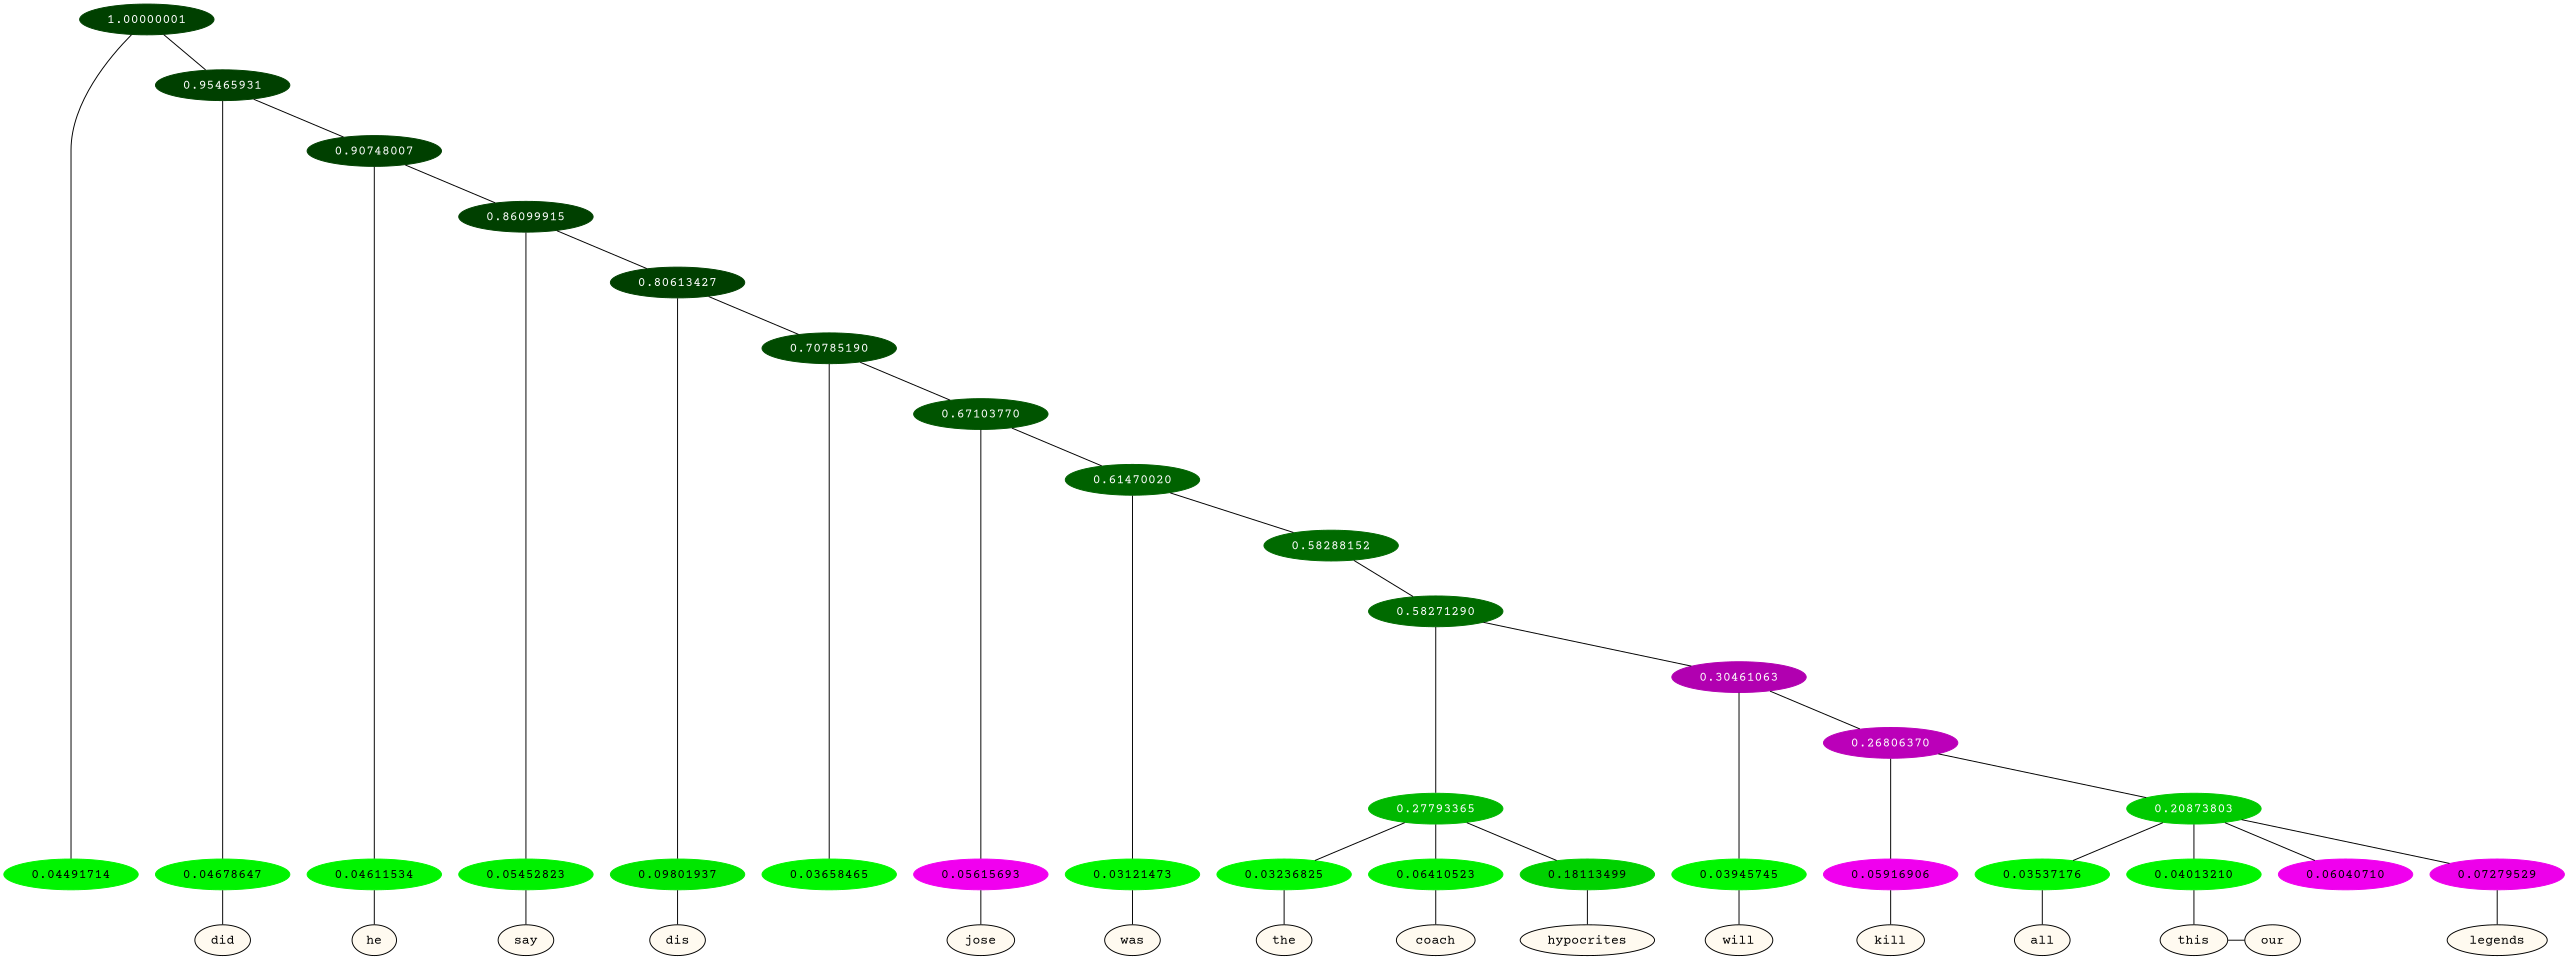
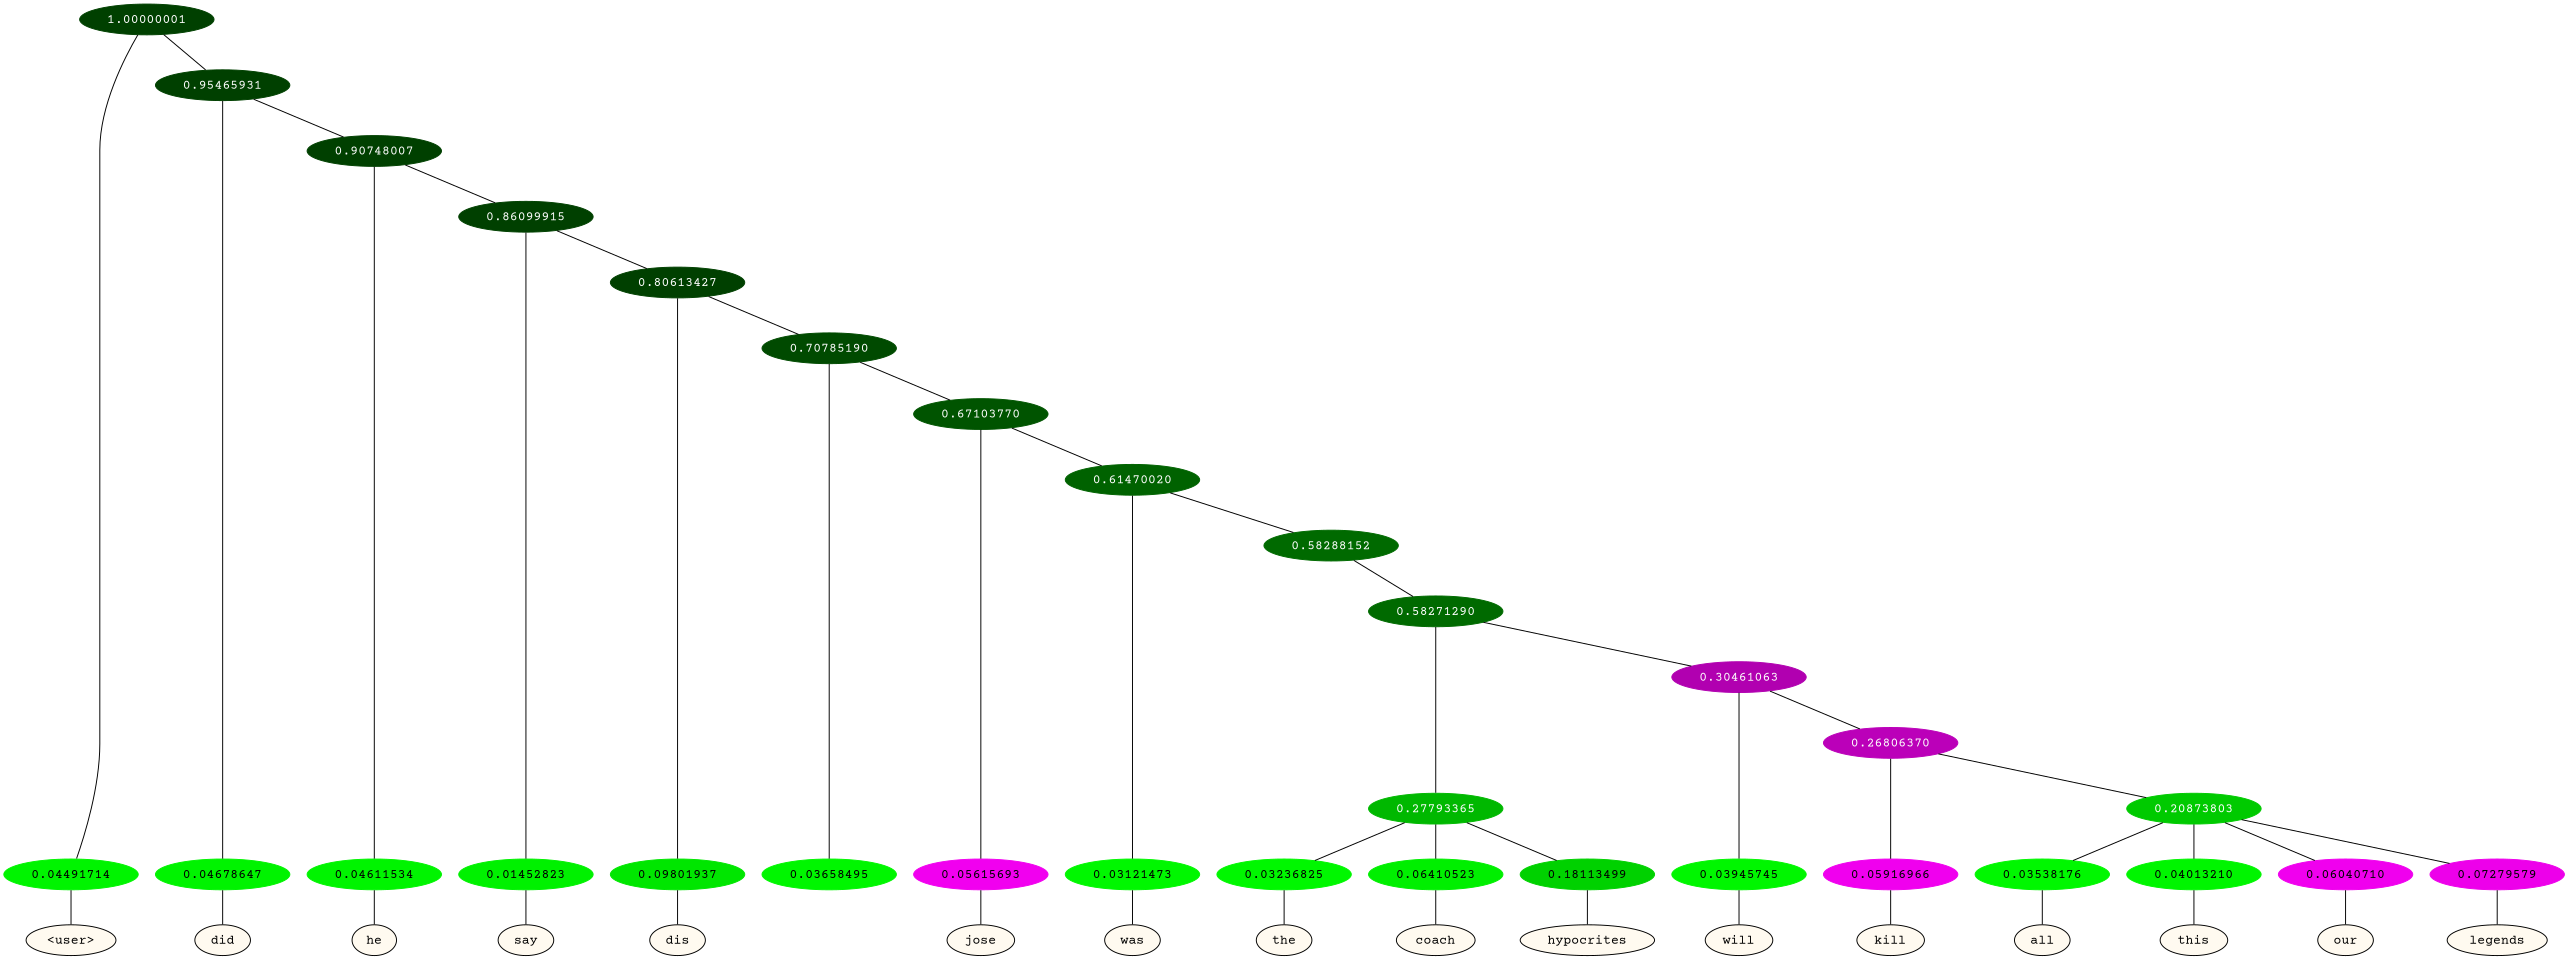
node "0.05452823": label "0.05452823" -> "0.01452823"
node "0.03658465": label "0.03658465" -> "0.03658495"
node "0.05916906": label "0.05916906" -> "0.05916966"
node "0.03537176": label "0.03537176" -> "0.03538176"
node "0.07279529": label "0.07279529" -> "0.07279579"
node "<user>": added
edge "this" -- "our": now "0.06040710" -- "our"
